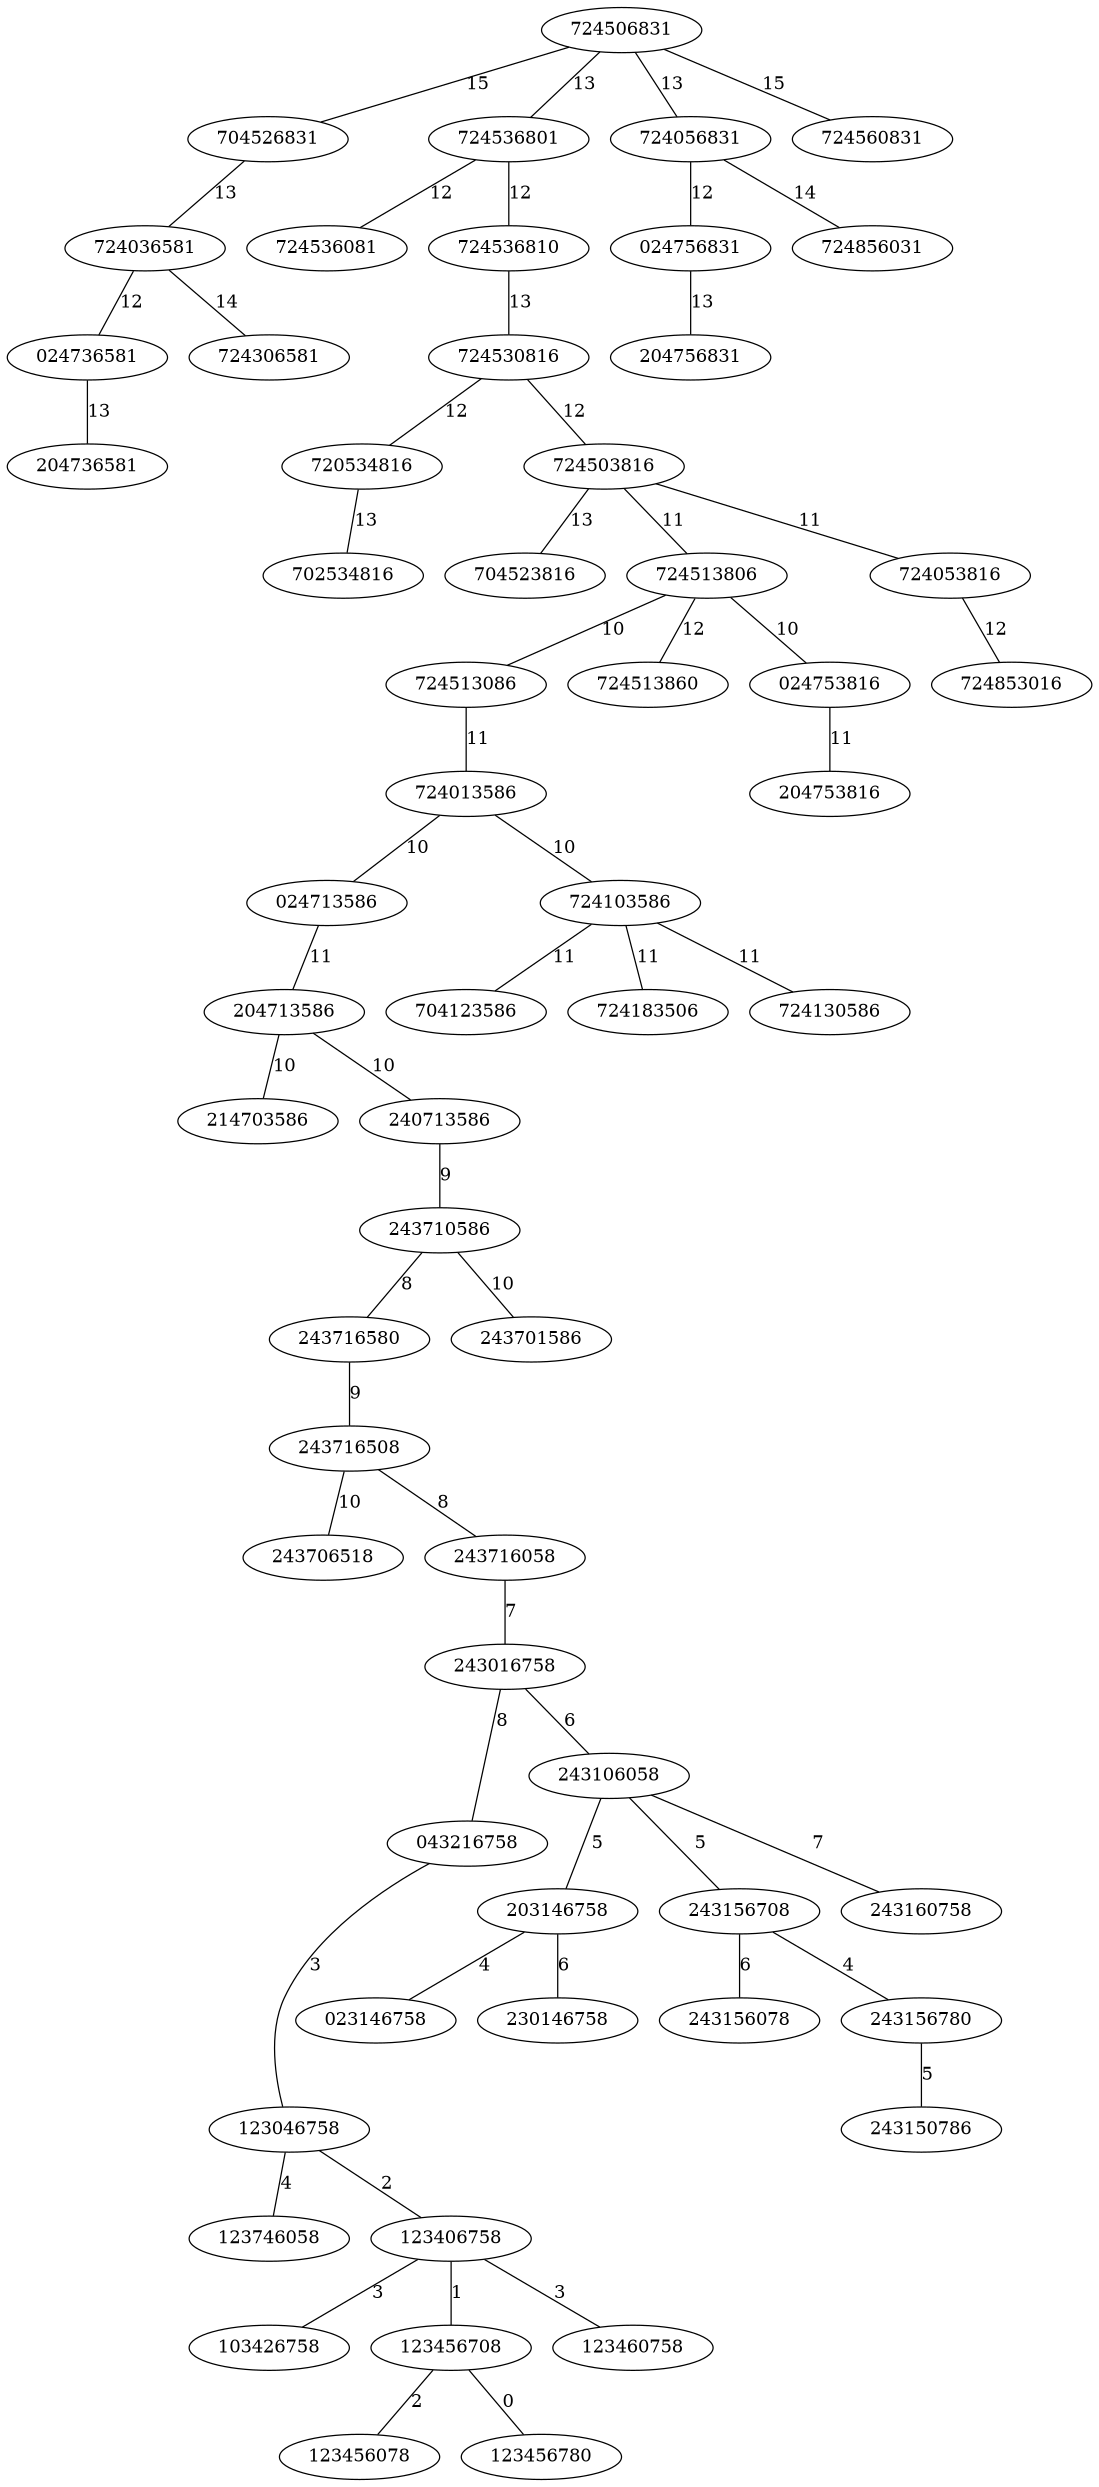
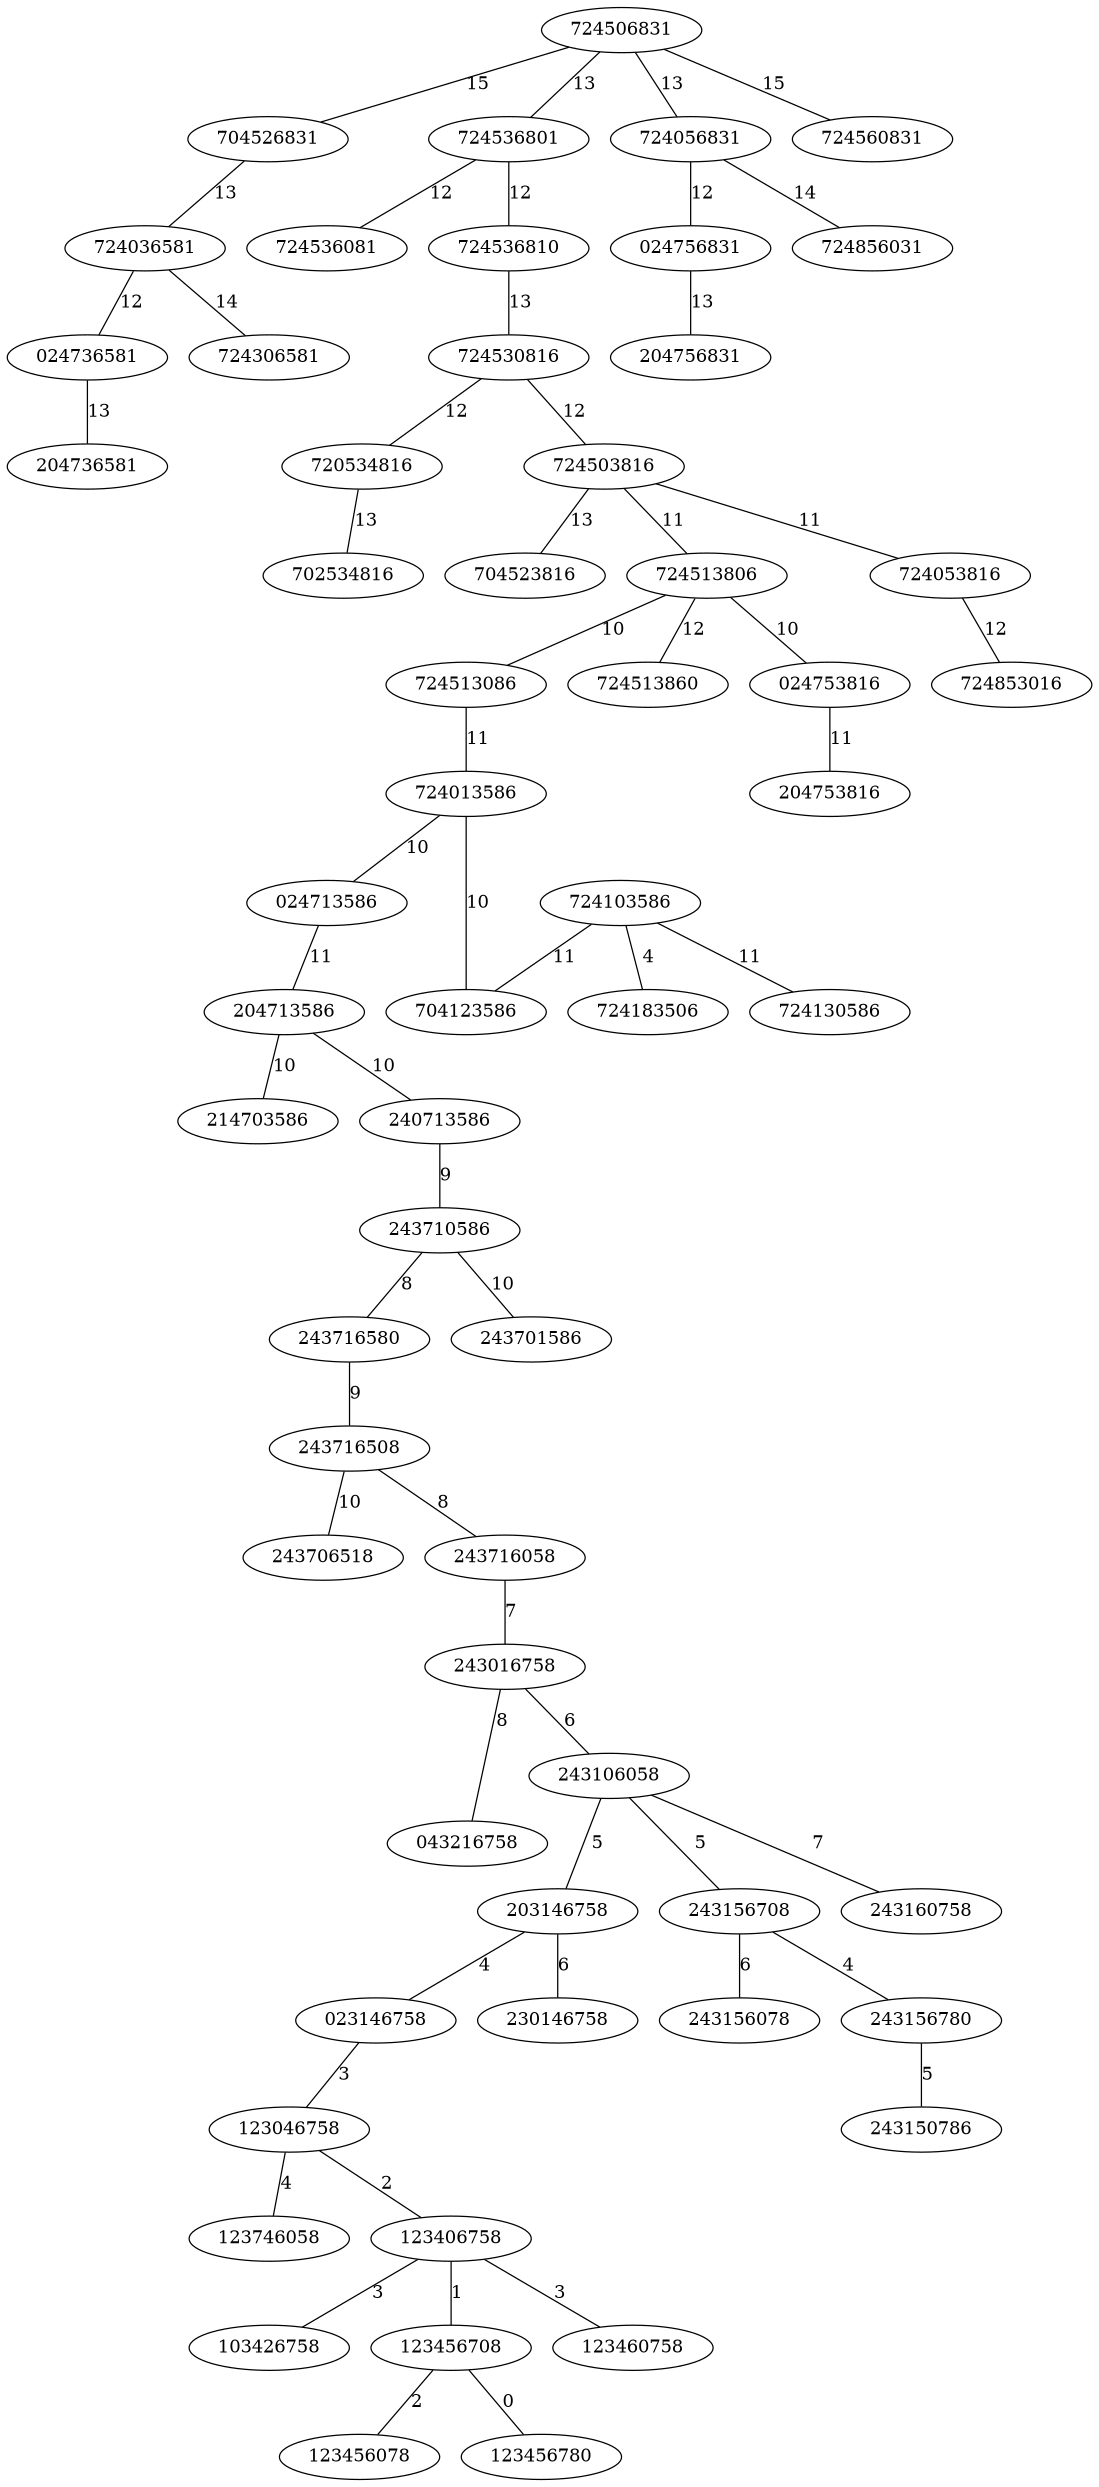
edge "724013586" -- "724103586": now "724013586" -- "704123586"
edge "724103586" -- "724183506": label "11" -> "4"
edge "043216758" -- "123046758": now "023146758" -- "123046758"
